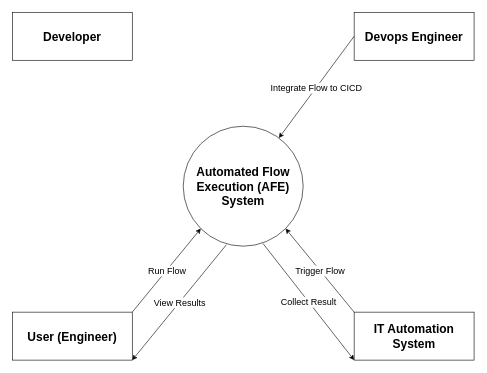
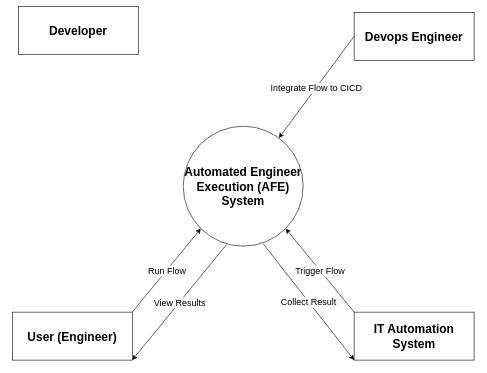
node "Developer": moved (72, 36) -> (78, 30)
node "Automated Flow Execution (AFE) System": label "Automated Flow Execution (AFE) System" -> "Automated Engineer Execution (AFE) System"
